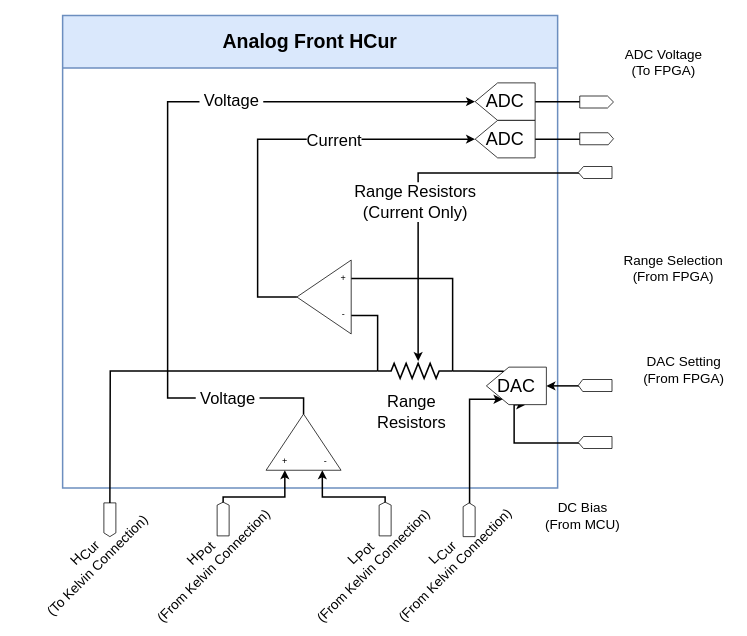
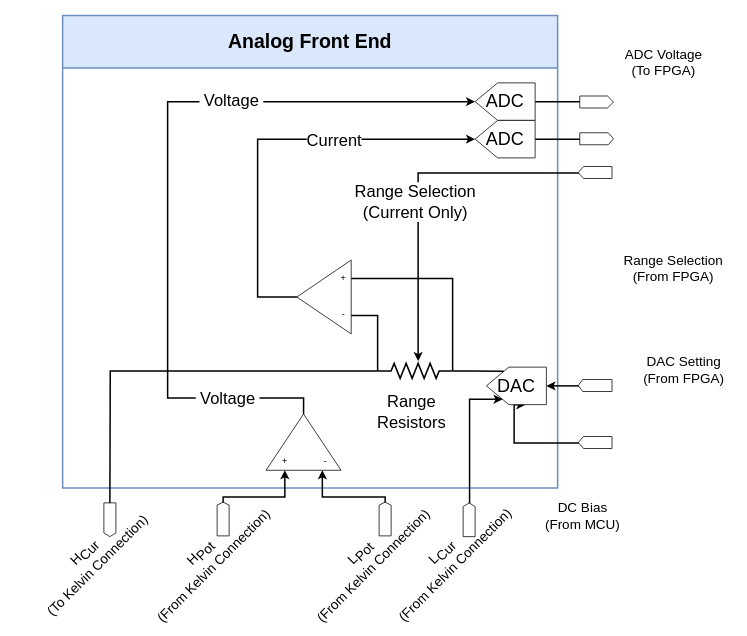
node "Analog Front HCur": label "Analog Front HCur" -> "Analog Front End"
node "Range Resistors (Current Only)": label "Range Resistors (Current Only)" -> "Range Selection (Current Only)"
